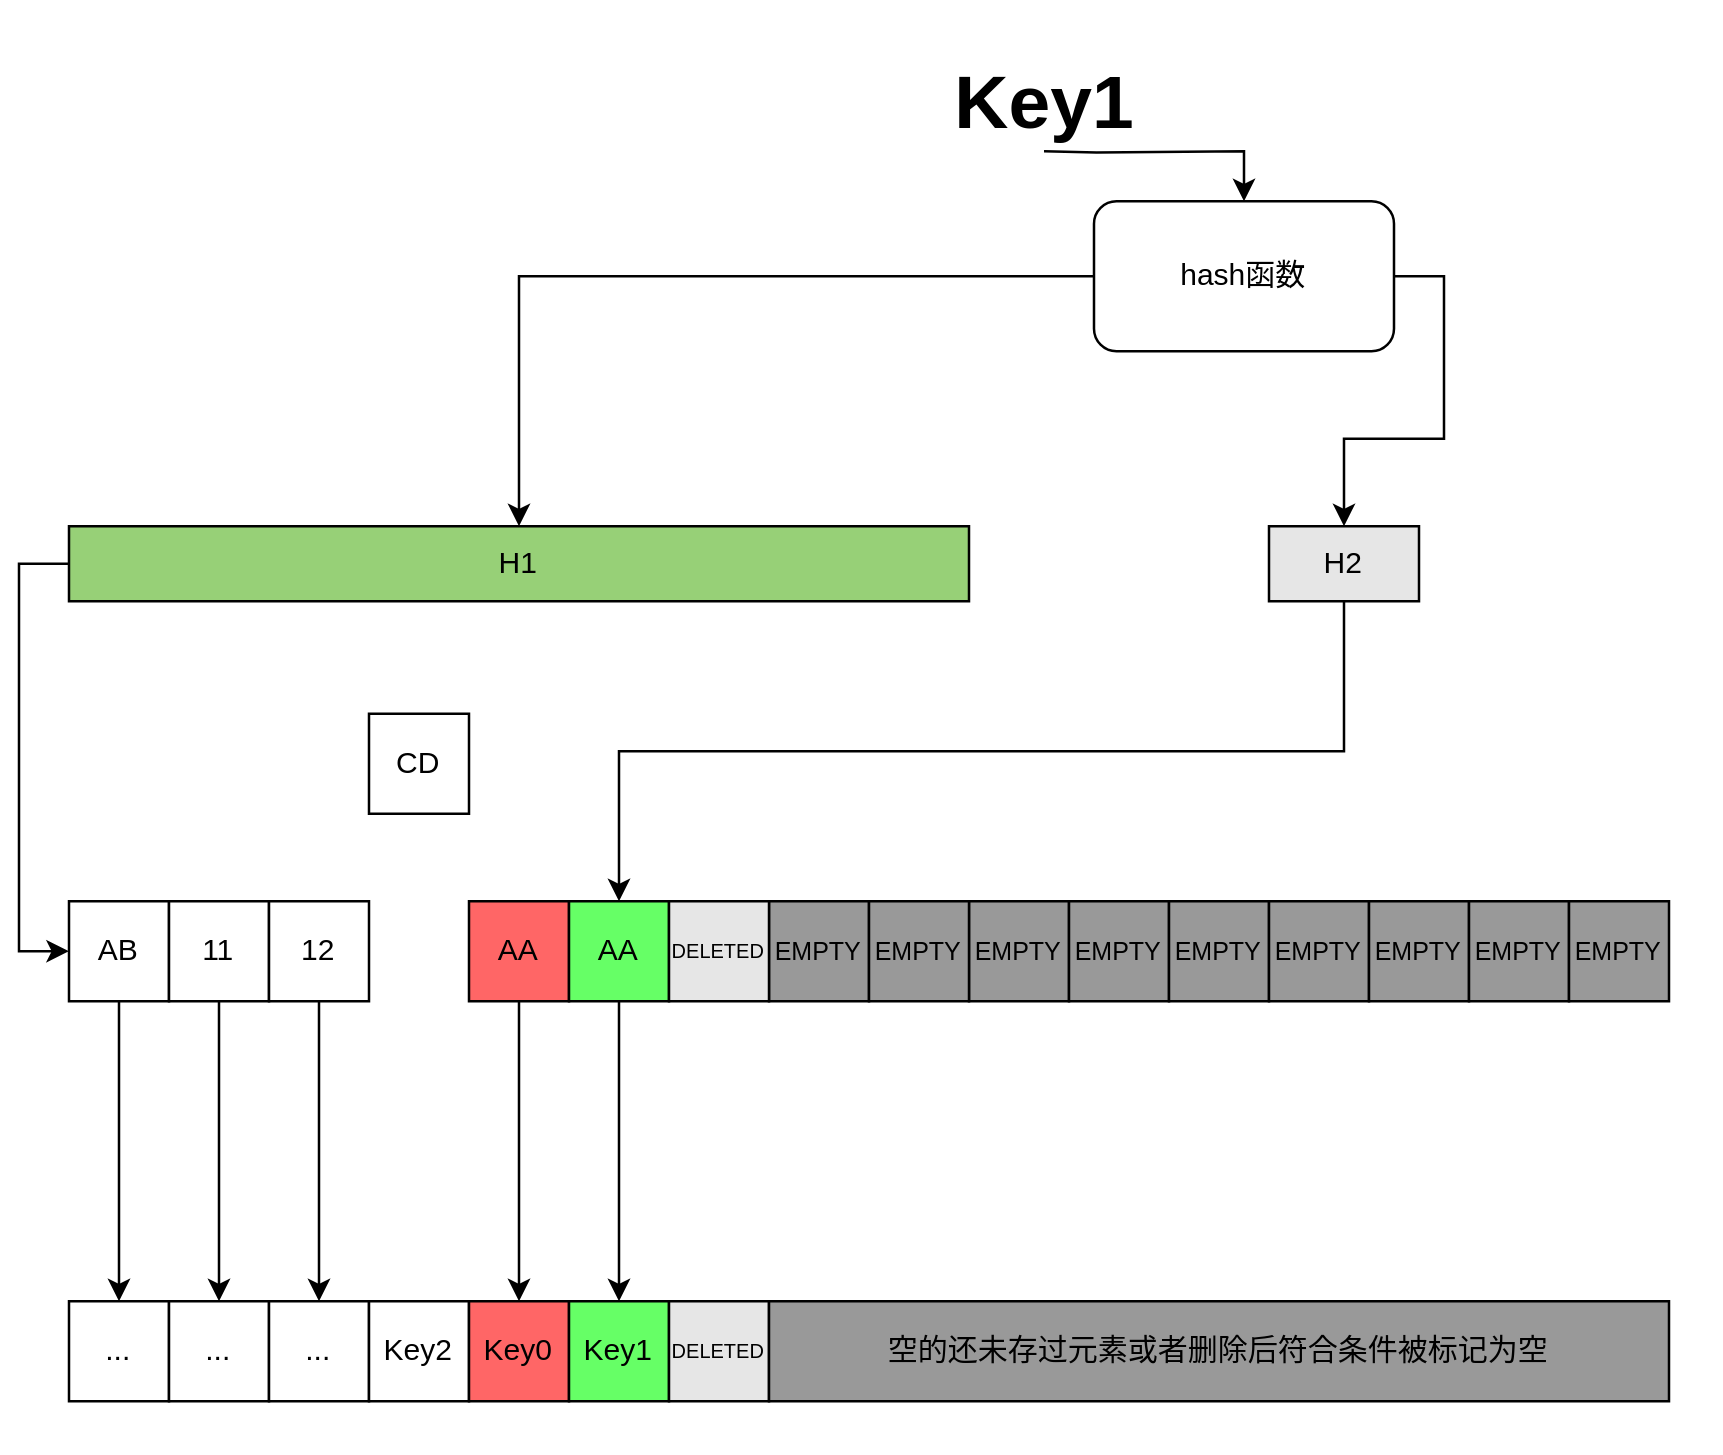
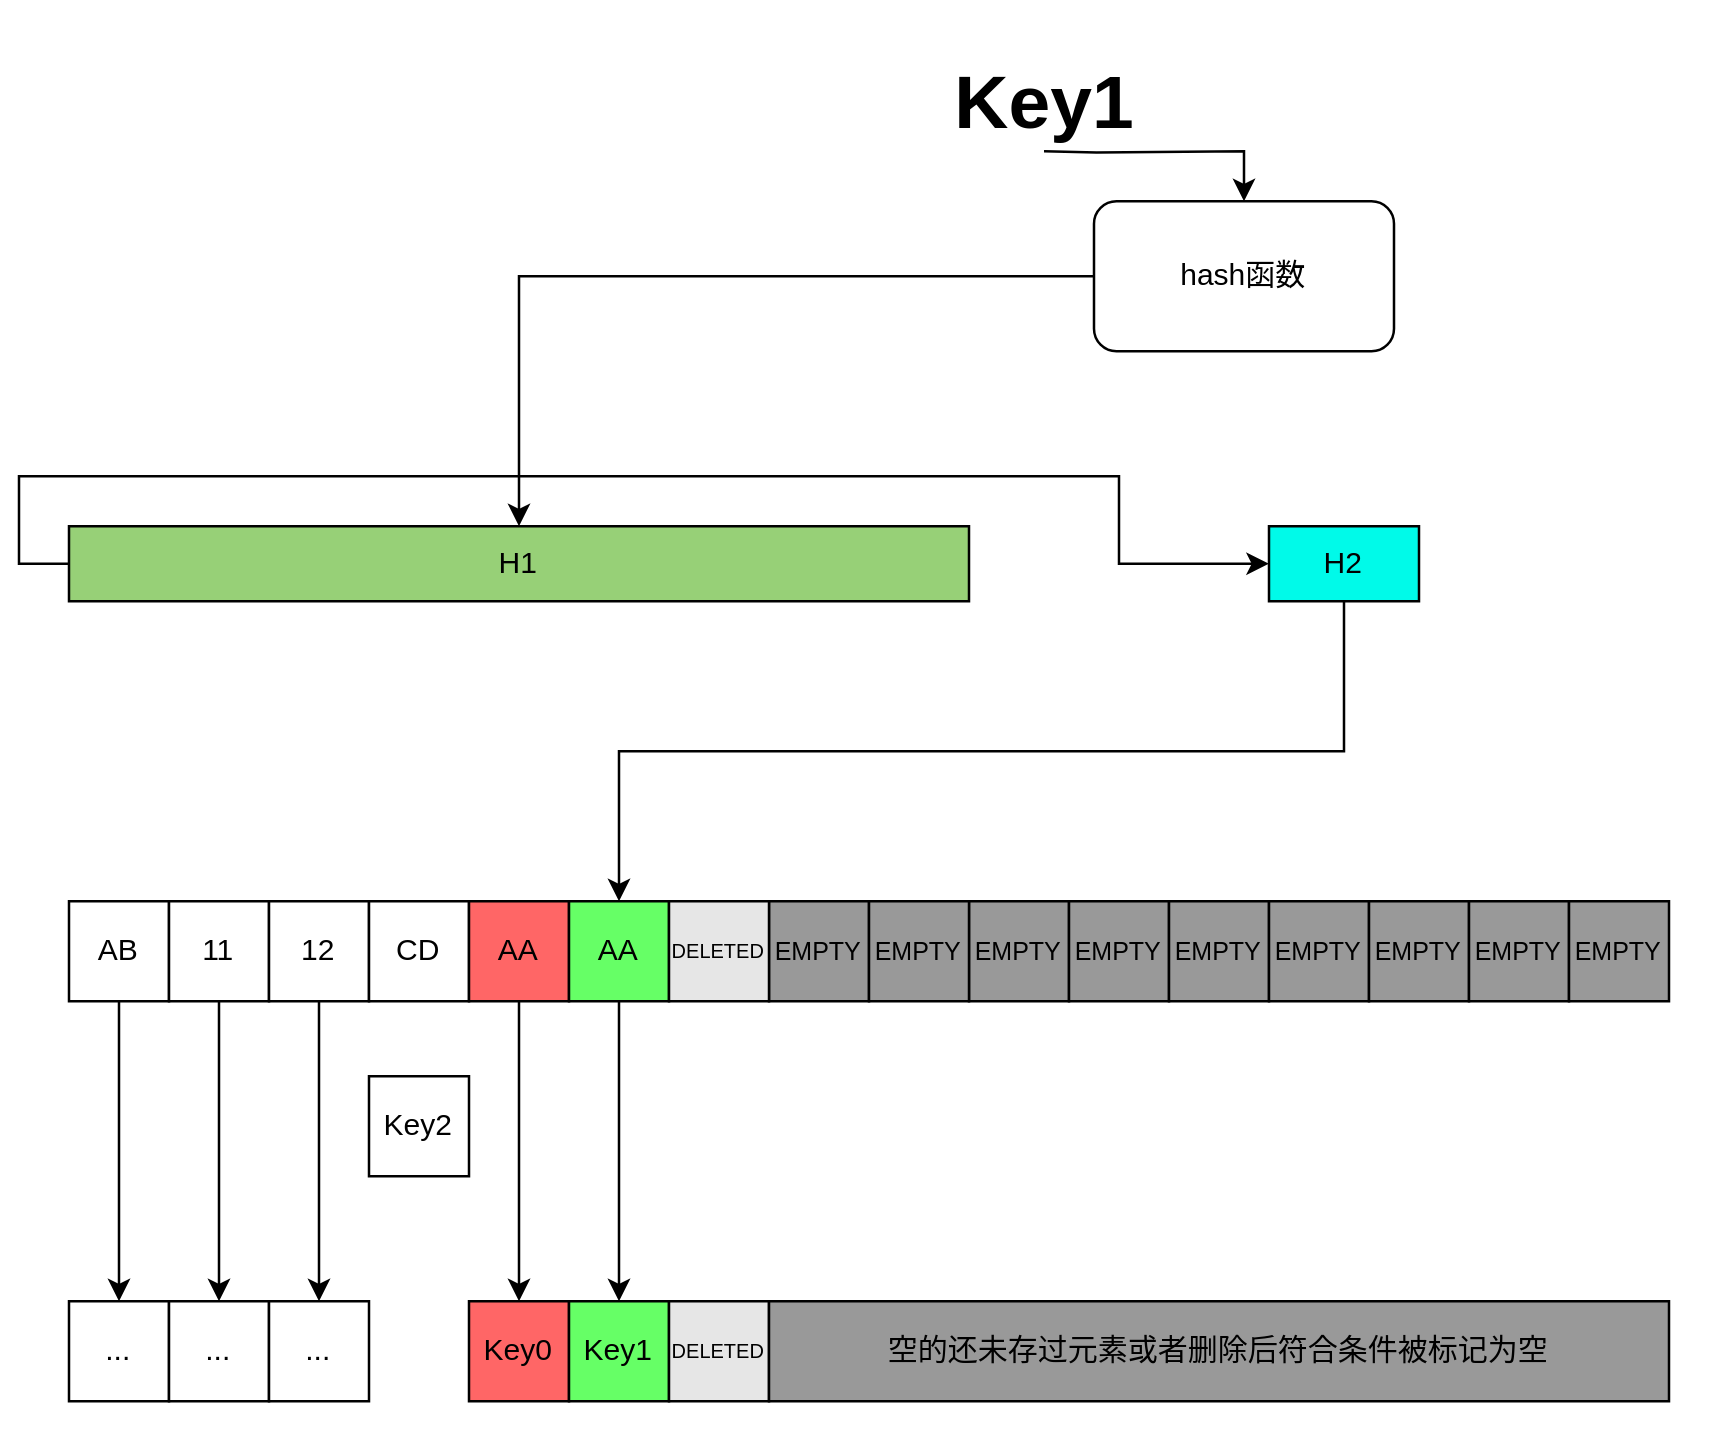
edge "hash函数" -> "H2": removed
node "H2": fillcolor #e6e6e6 -> #00fae9
node "CD": moved (419, 764) -> (419, 951)
edge "H1" -> "AB": now "H1" -> "H2"
node "Key2": moved (419, 1351) -> (419, 1126)
